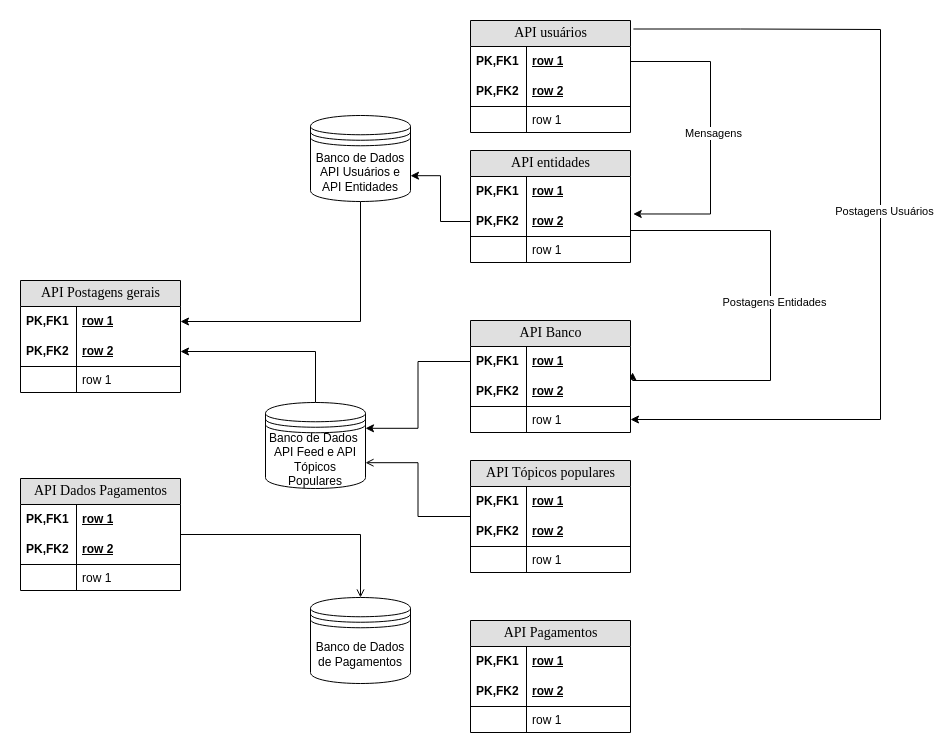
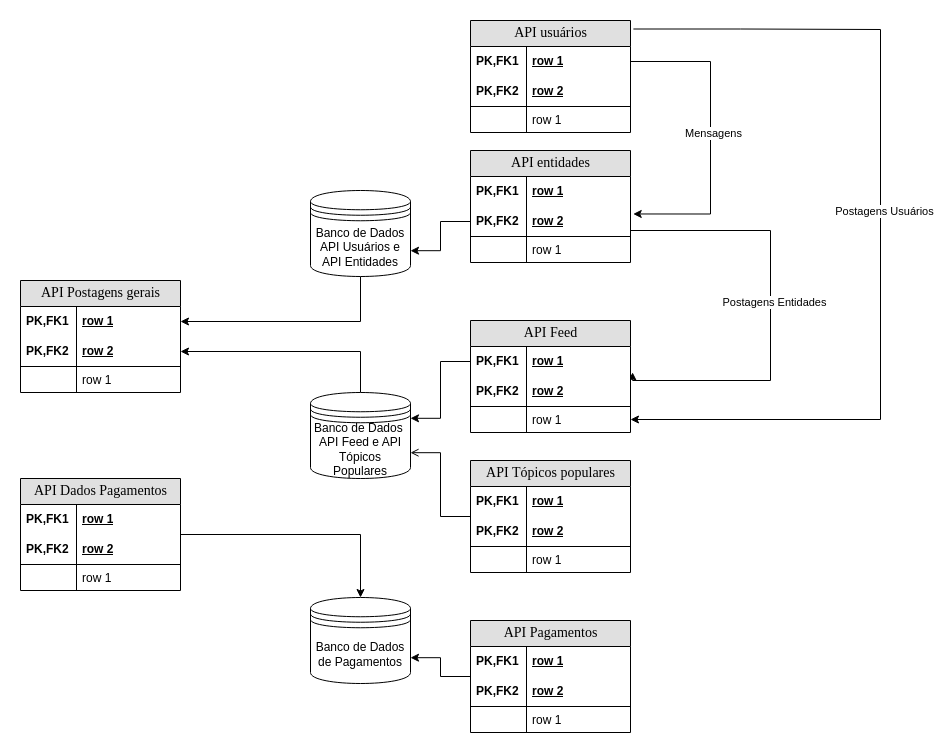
node "Banco de Dados API Usuários e API Entidades": moved (361, 159) -> (361, 234)
node "API Banco": label "API Banco" -> "API Feed"
node "Banco de Dados API Feed e API Tópicos Populares": moved (316, 446) -> (361, 436)
edge "API Dados Pagamentos" -> "Banco de Dados de Pagamentos": arrowhead open -> classic
edge "API Pagamentos" -> "Banco de Dados de Pagamentos": added
